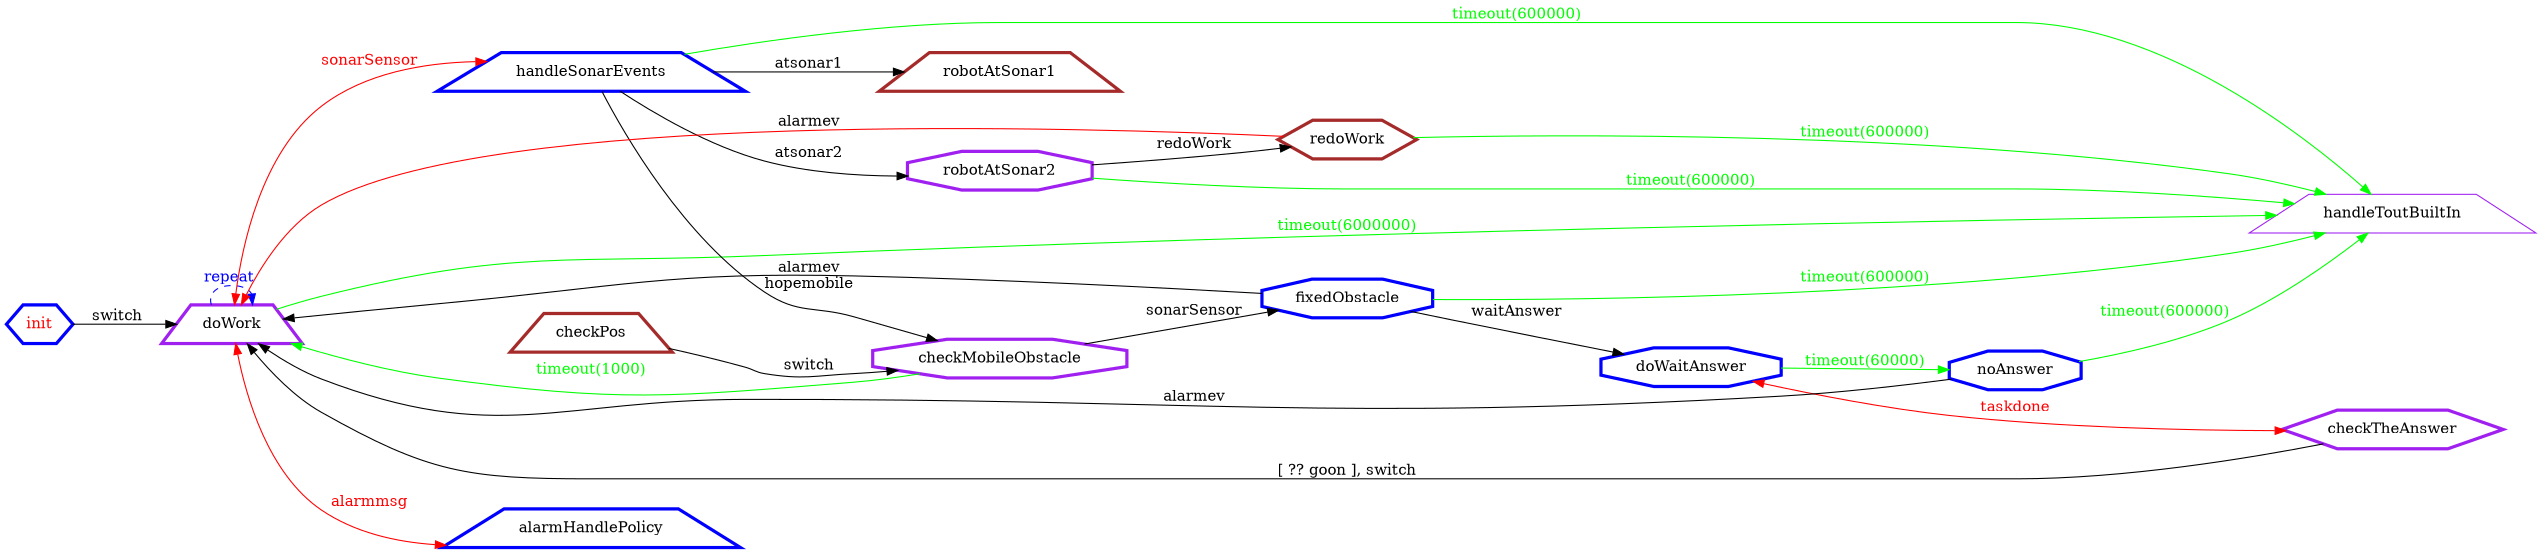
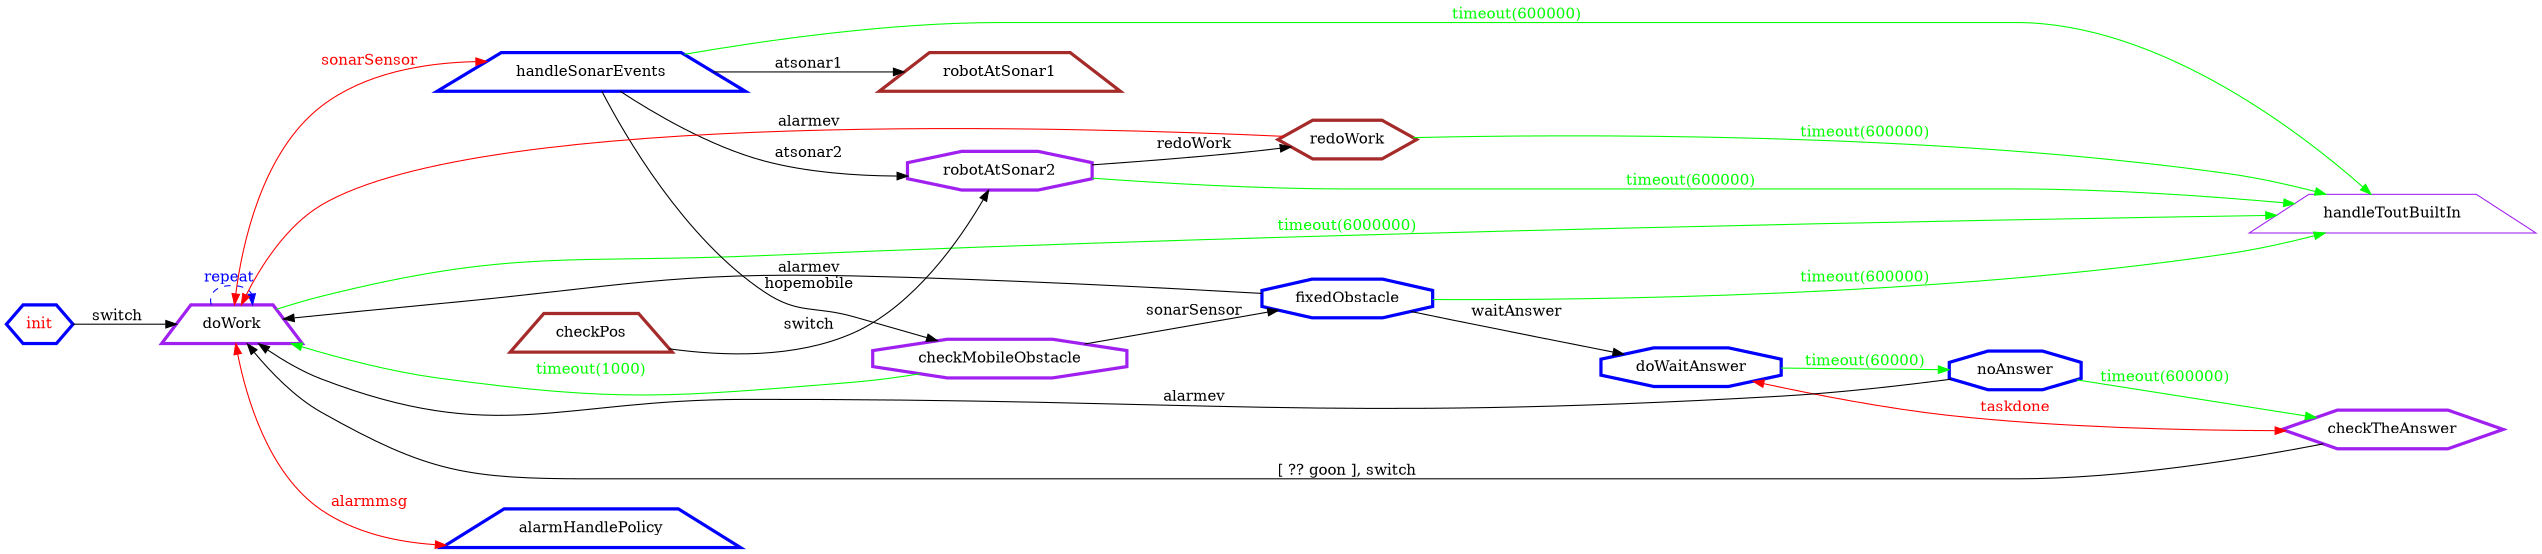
edge "noAnswer" -> "handleToutBuiltIn": now "noAnswer" -> "checkTheAnswer"
edge "checkPos" -> "checkMobileObstacle": now "checkPos" -> "robotAtSonar2"
